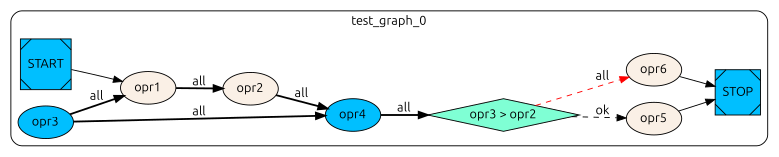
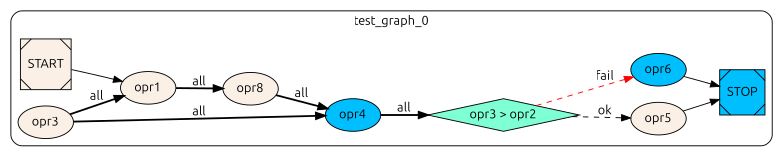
node "START": fillcolor deepskyblue -> linen
node "opr6": fillcolor linen -> deepskyblue
edge "opr3 > opr2" -> "opr6": label "all" -> "fail"
node "opr2": label "opr2" -> "opr8"
node "opr3": fillcolor deepskyblue -> linen
